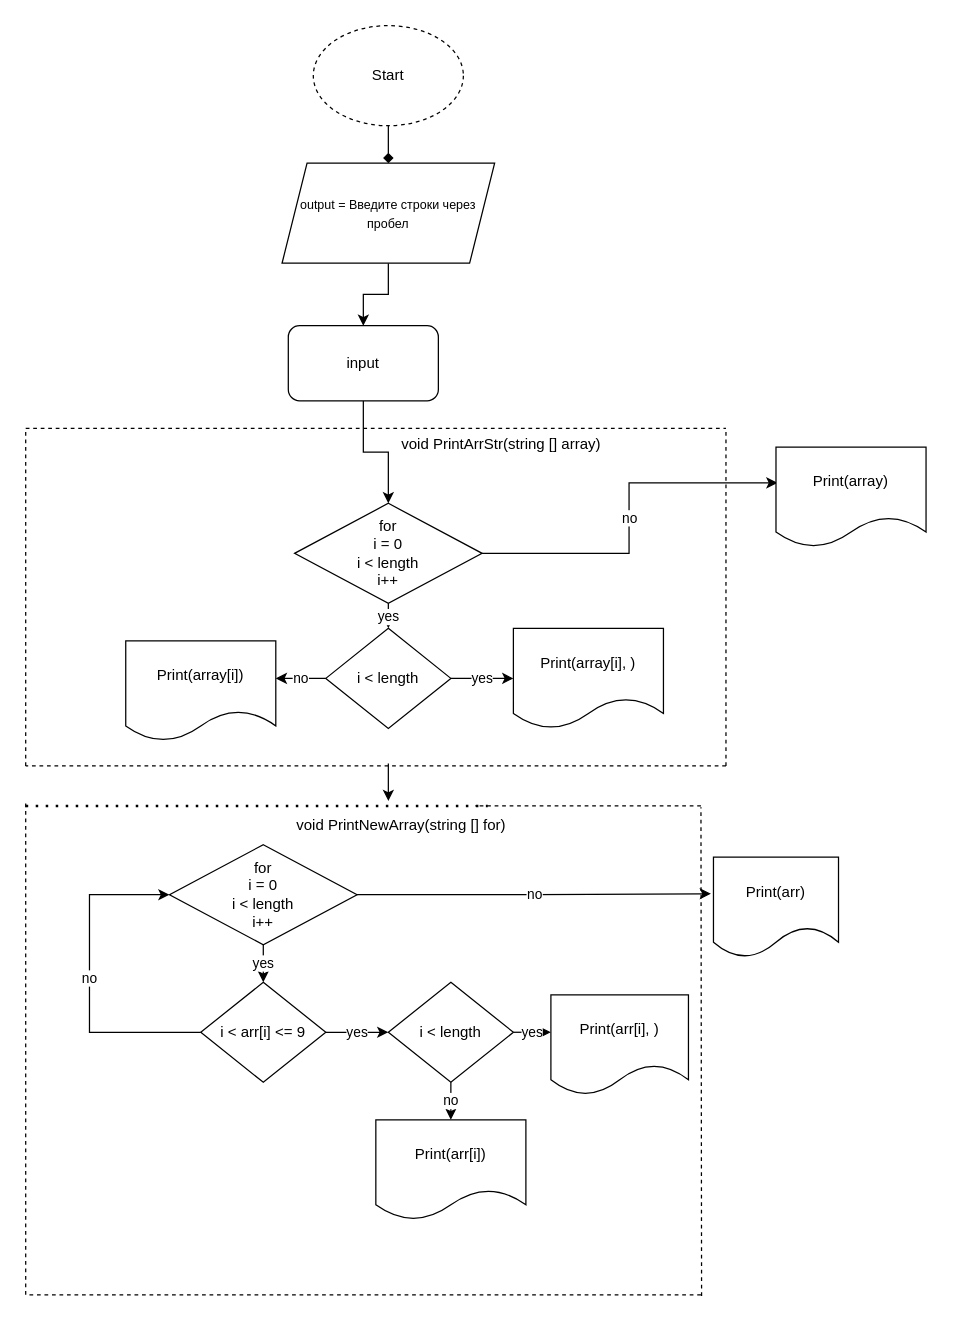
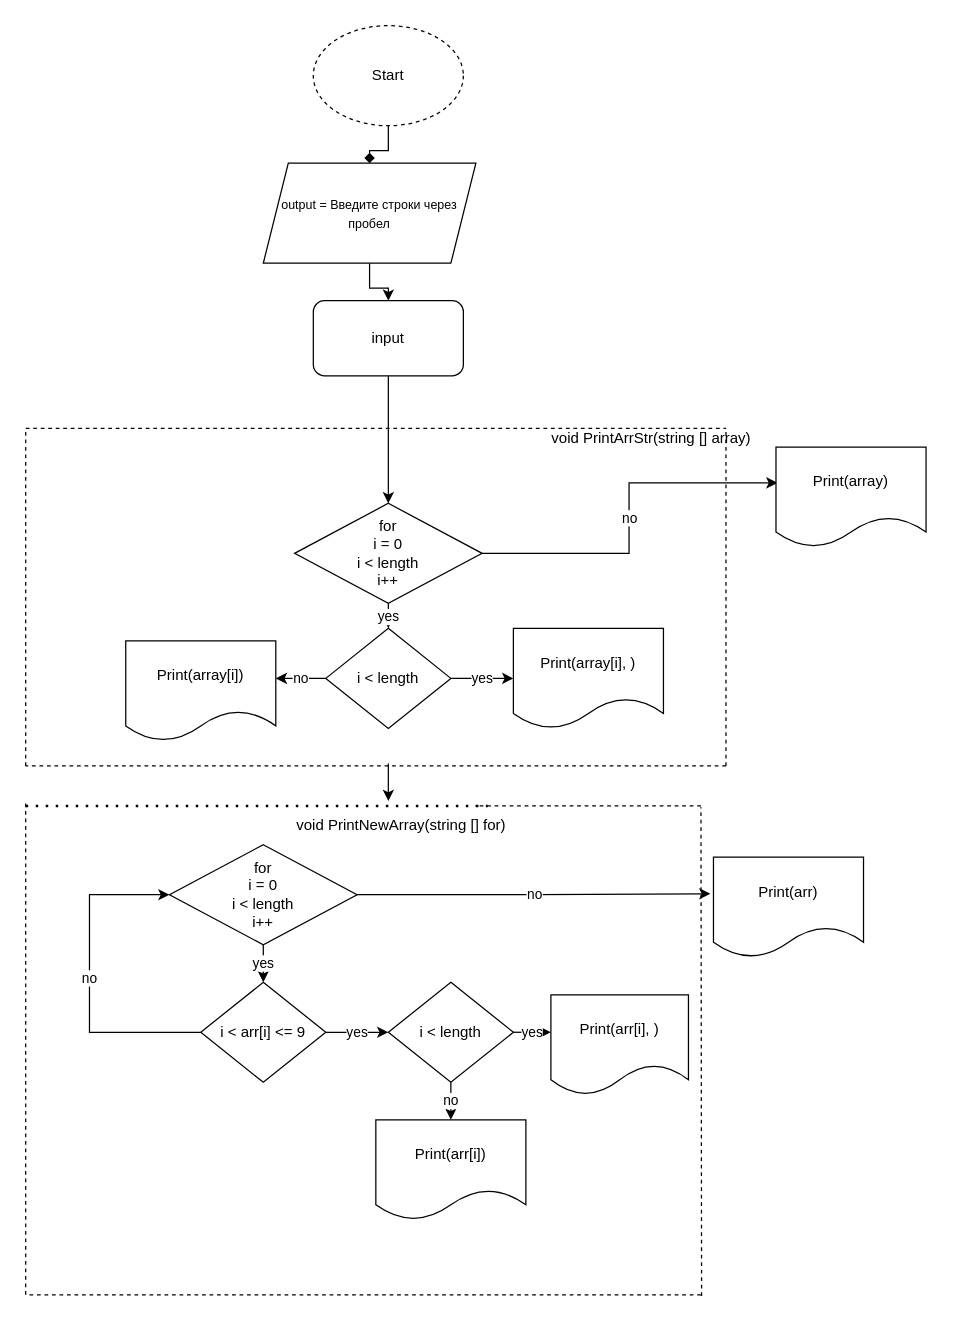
node "output = Введите строки через пробел": moved (388, 213) -> (369, 213)
node "input": moved (363, 363) -> (388, 338)
node "void PrintArrStr(string [] array)": moved (501, 444) -> (651, 438)
node "Print(arr)": size 125x100 -> 150x100
